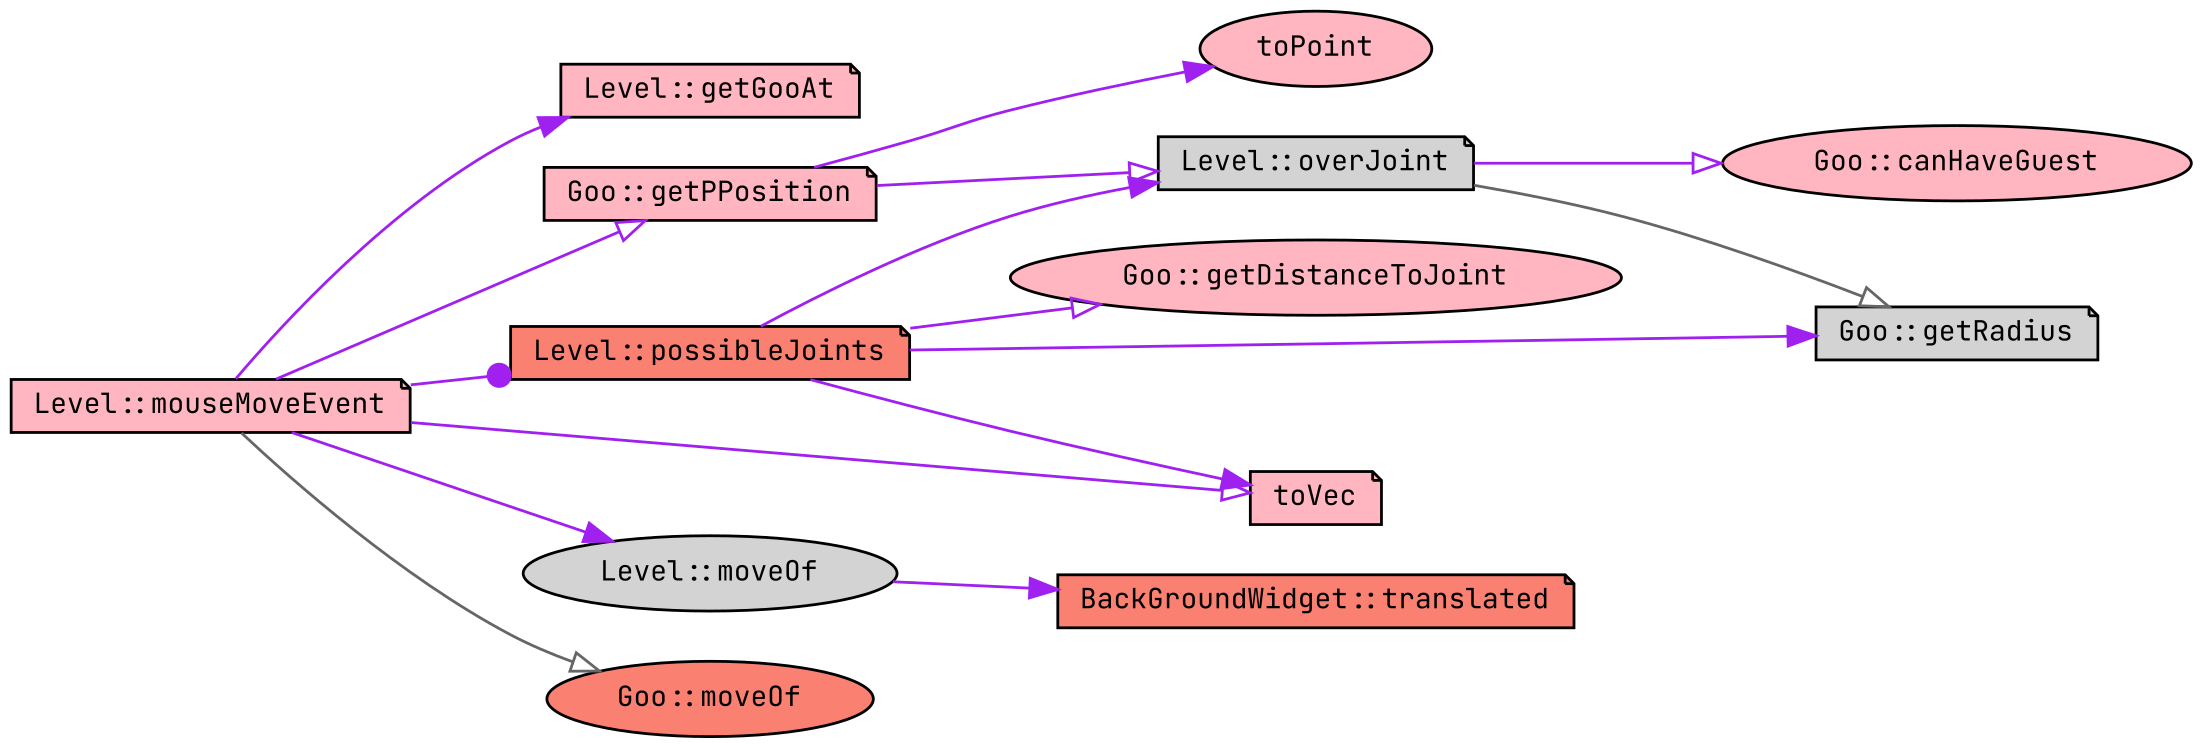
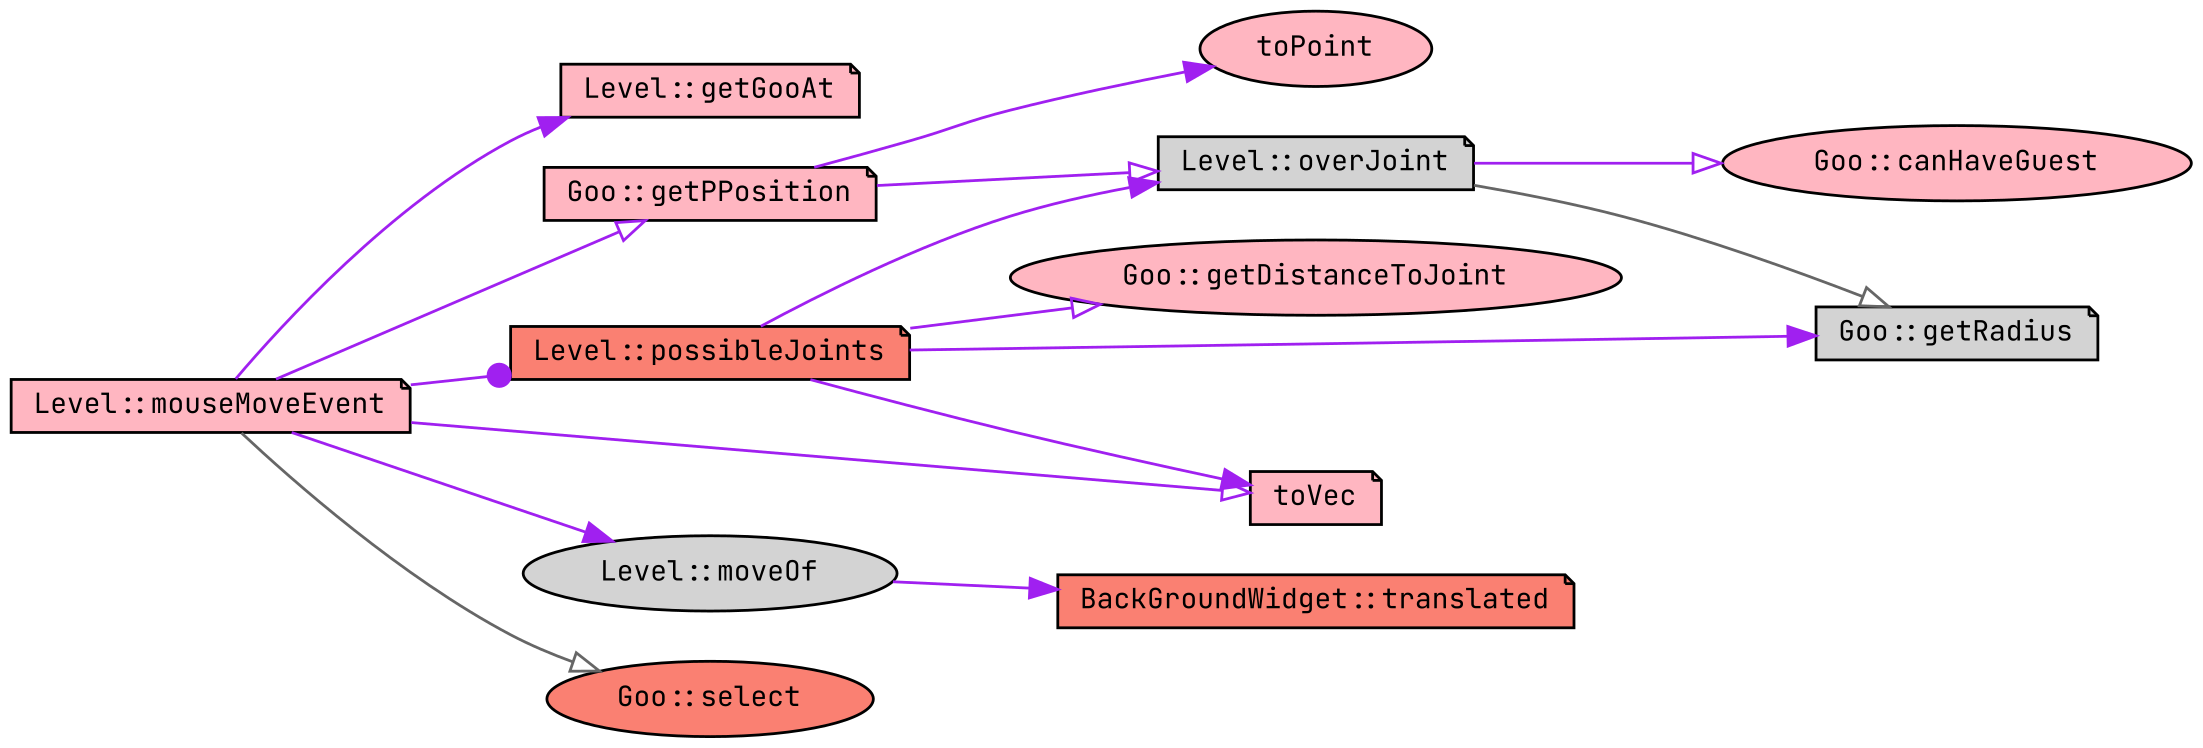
node "Goo::moveOf": label "Goo::moveOf" -> "Goo::select"
